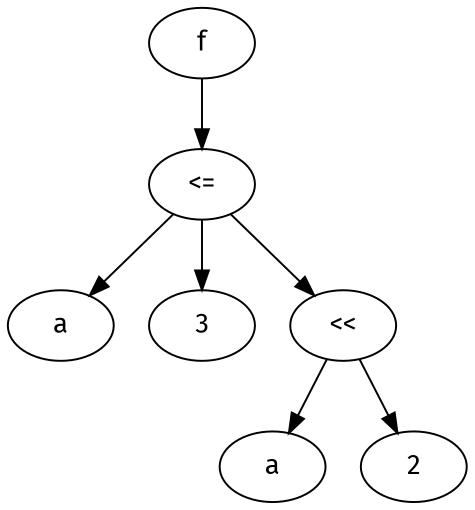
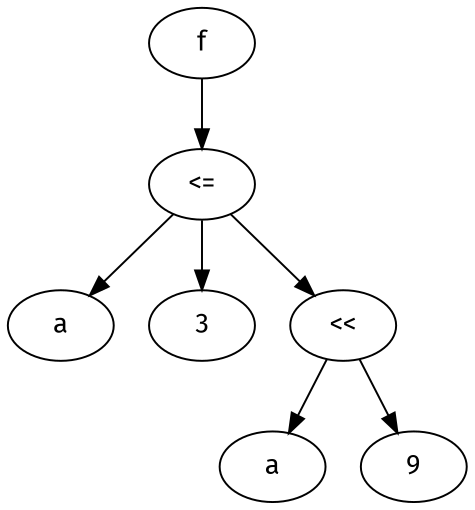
node "2": label "2" -> "9"
